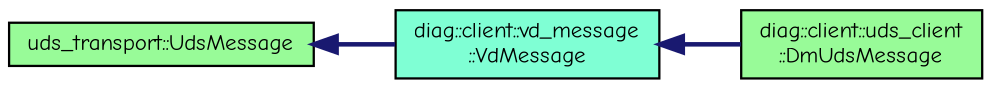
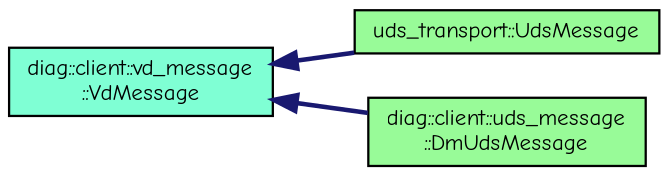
edge "diag::client::vd_message ::VdMessage" -> "uds_transport::UdsMessage": reversed
node "diag::client::uds_client ::DmUdsMessage": label "diag::client::uds_client ::DmUdsMessage" -> "diag::client::uds_message ::DmUdsMessage"
